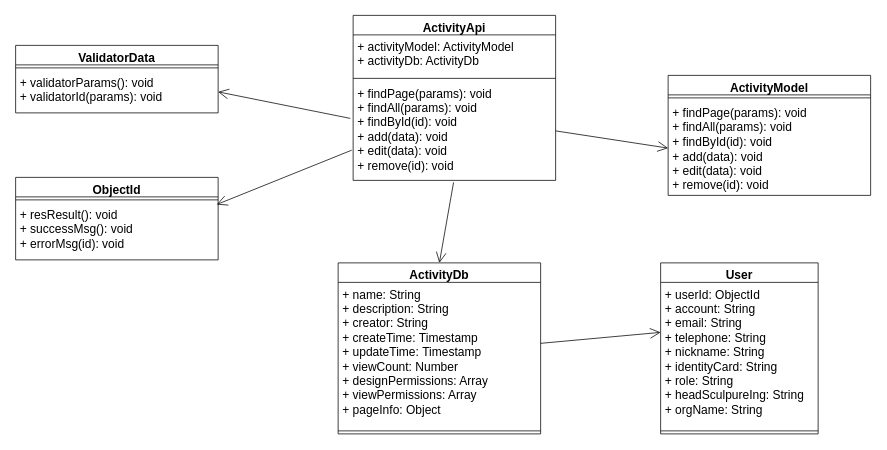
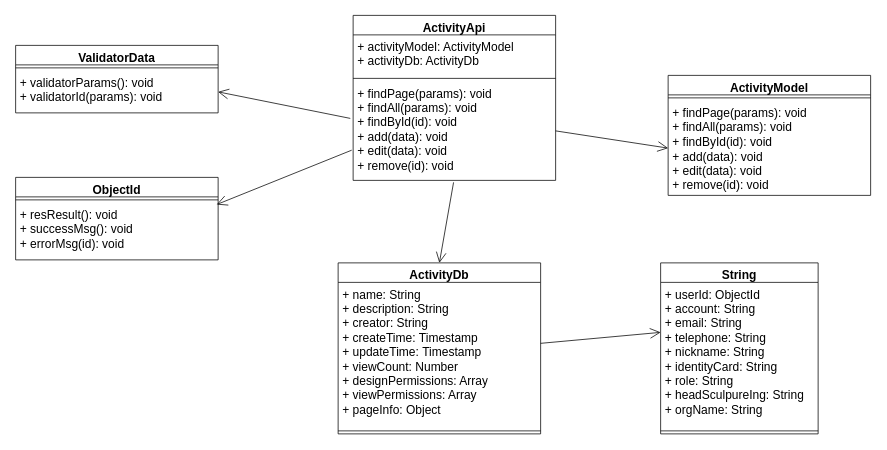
node "User": label "User" -> "String"
